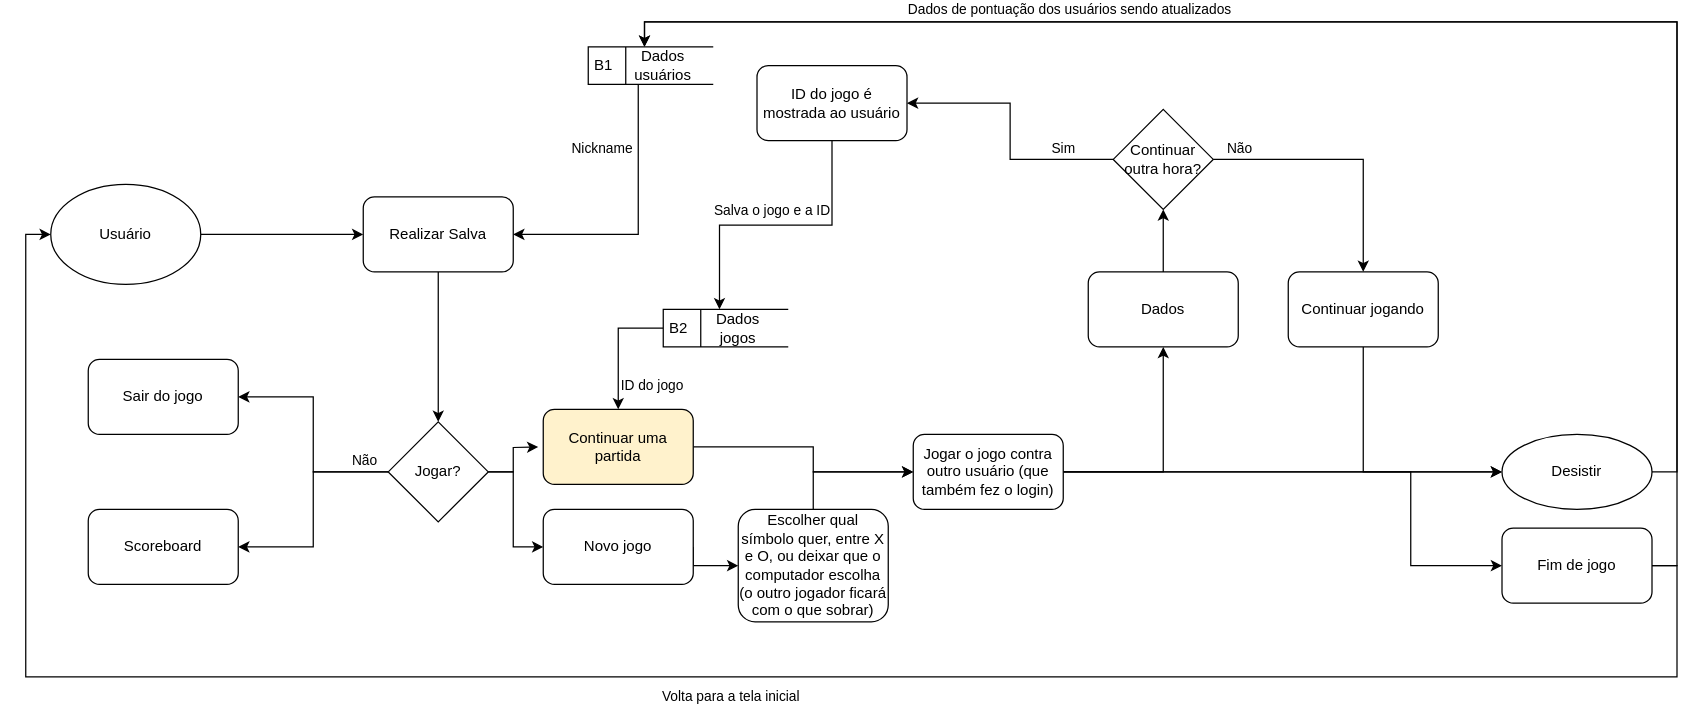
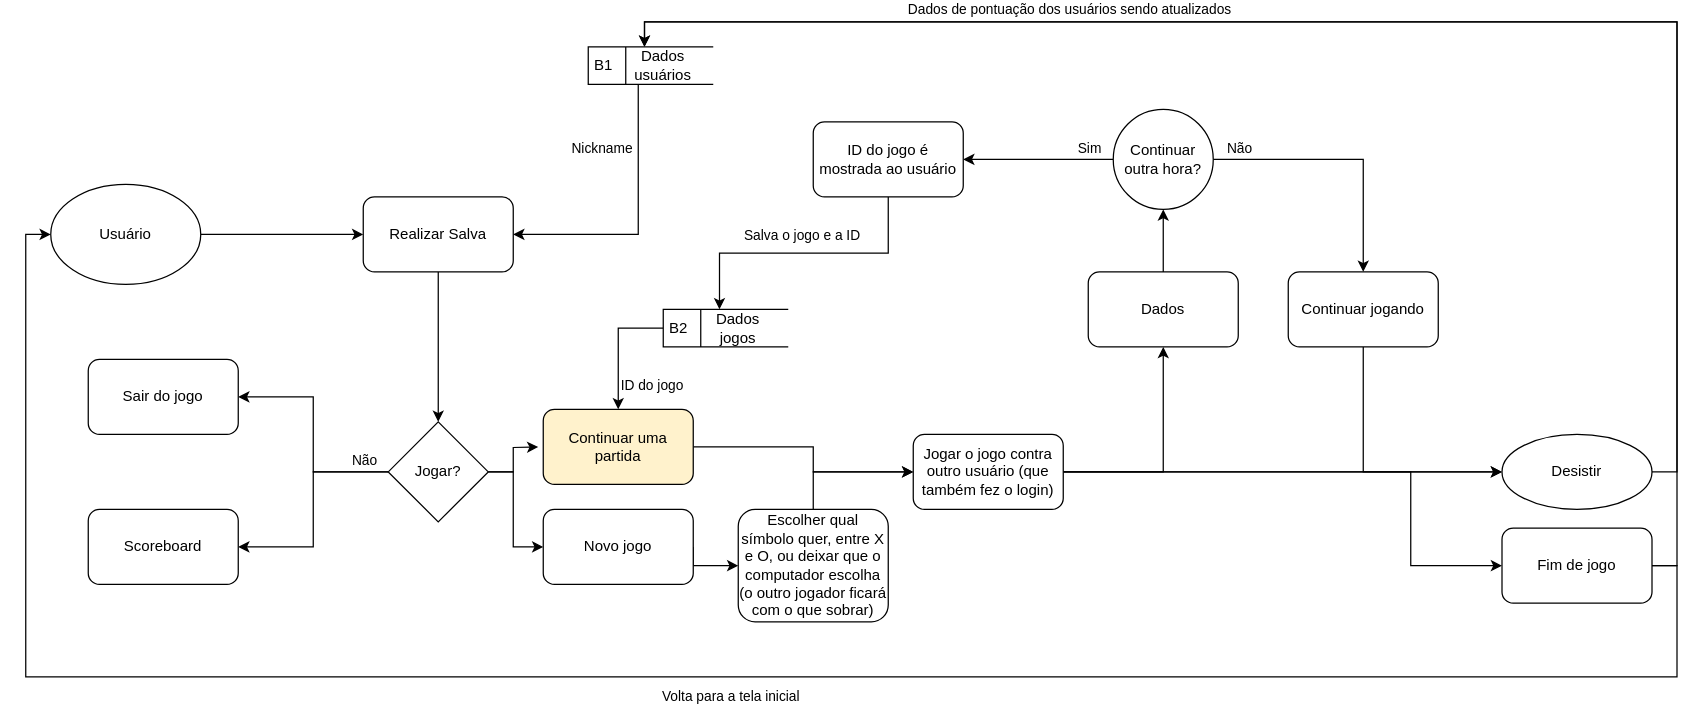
node "ID do jogo é mostrada ao usuário": moved (832, 103) -> (888, 159)
node "Continuar outra hora?": shape diamond -> ellipse
